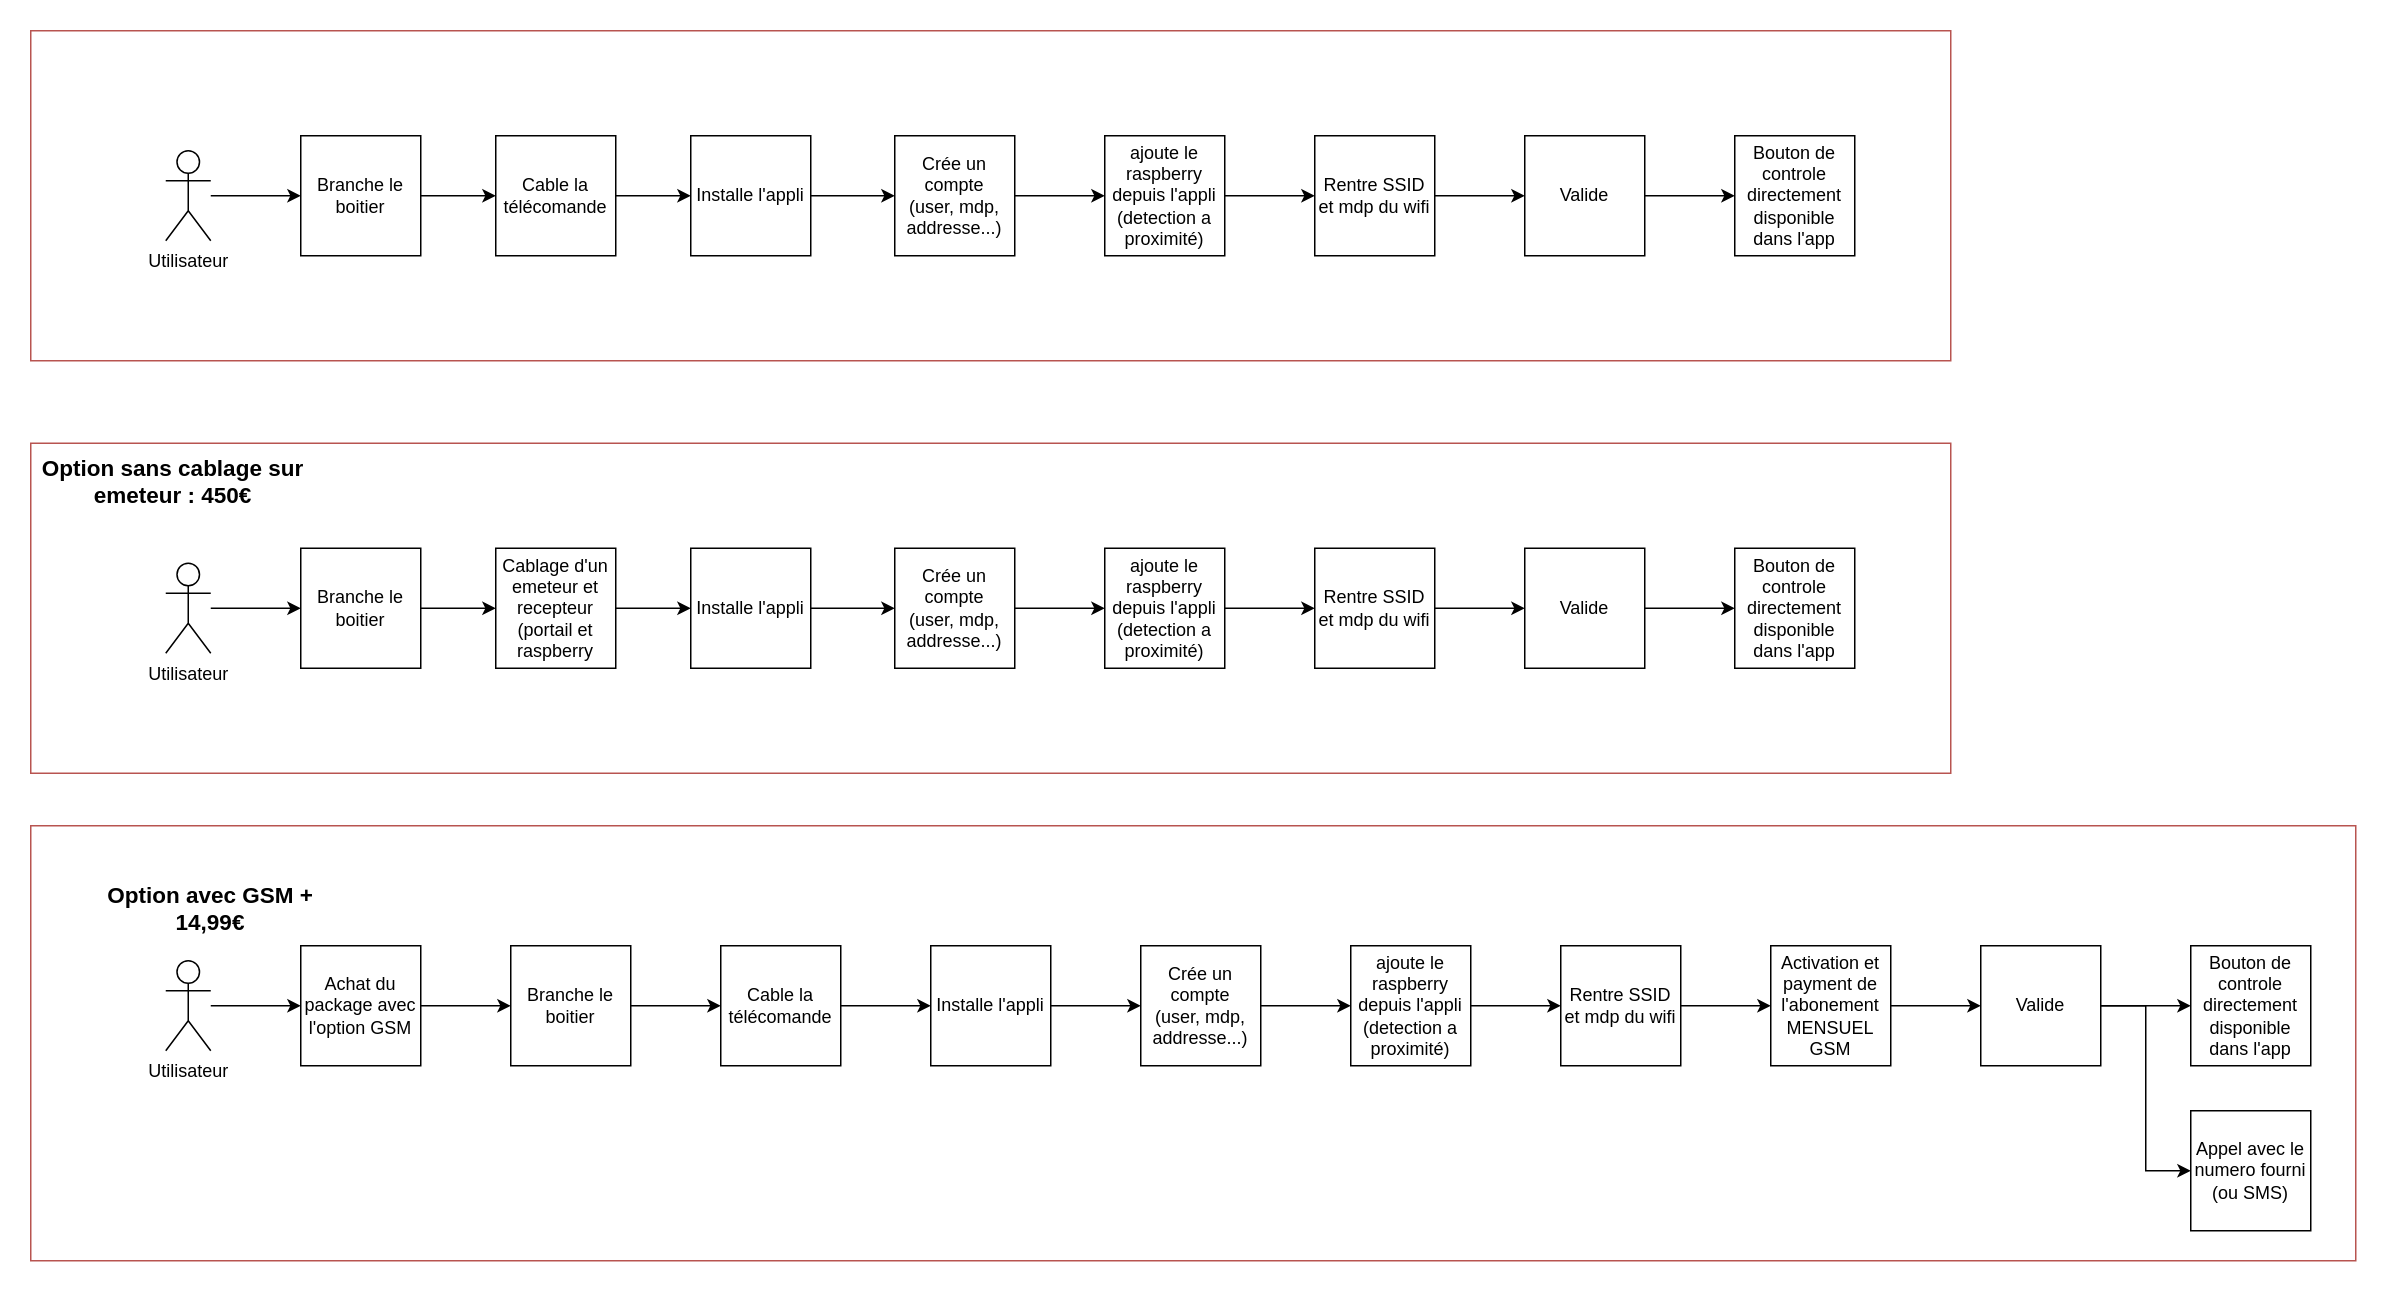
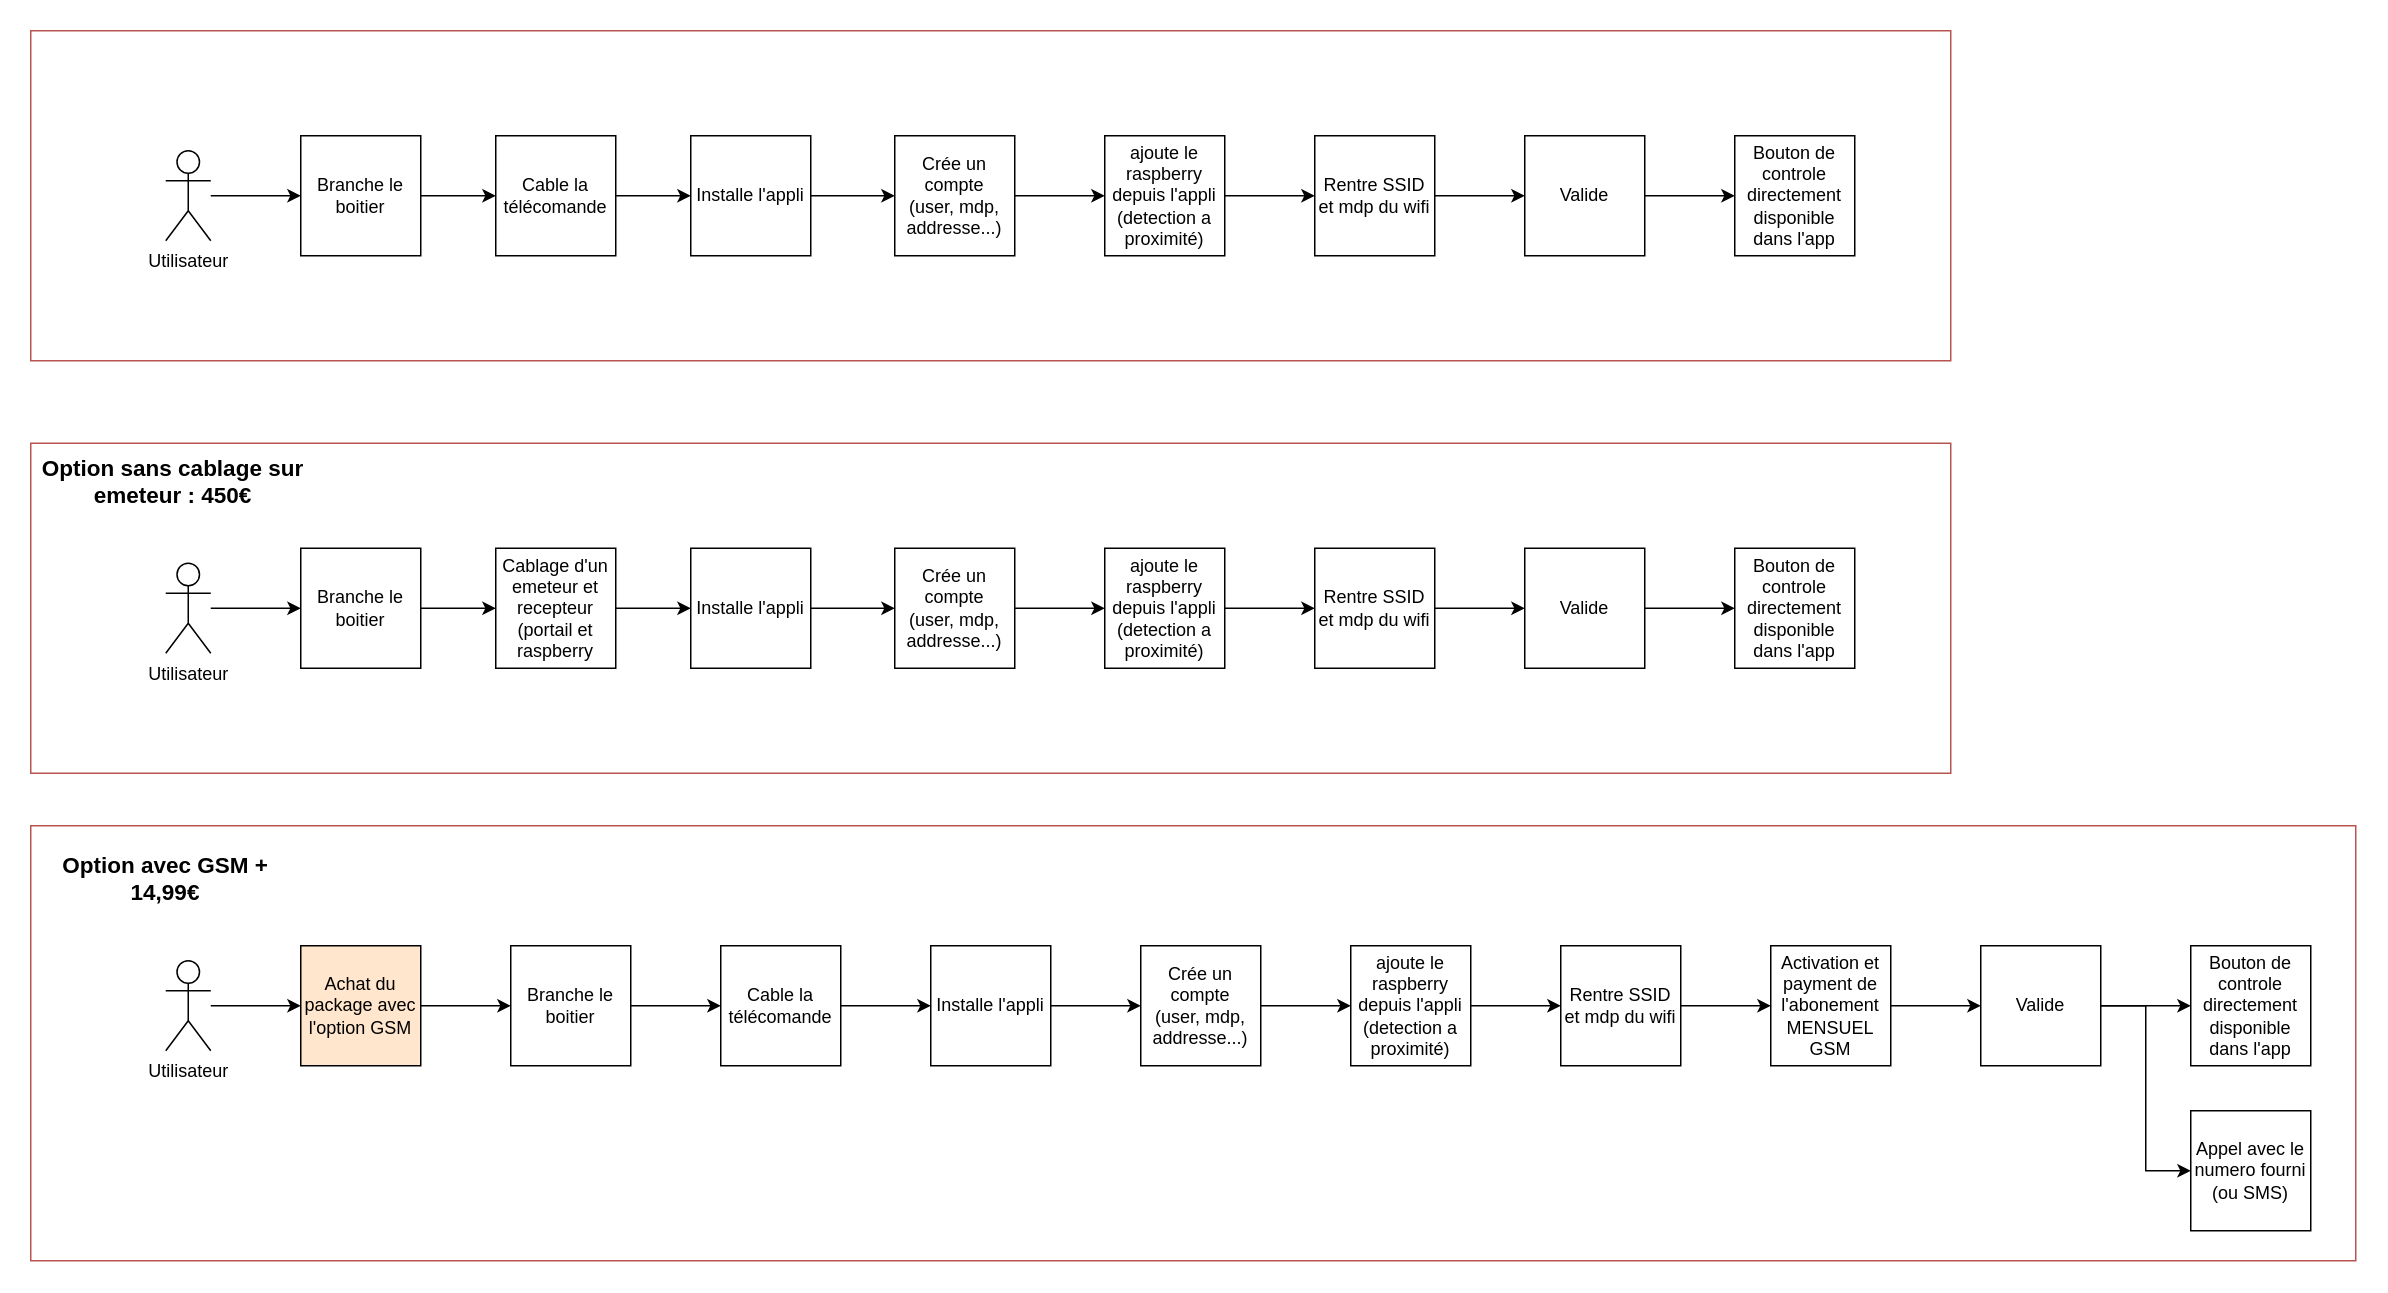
node "Option avec GSM + 14,99€": moved (211, 908) -> (166, 878)
node "Achat du package avec l'option GSM": fillcolor #ffffff -> #ffe6cc
